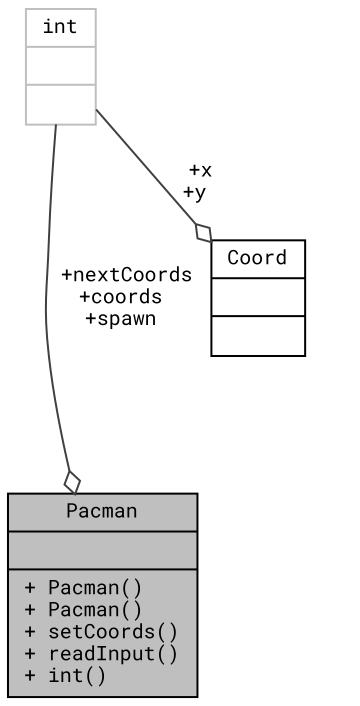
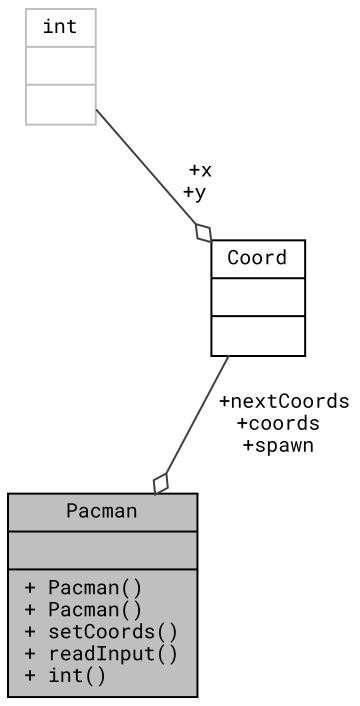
edge "int" -> "Pacman": now "Coord" -> "Pacman"
